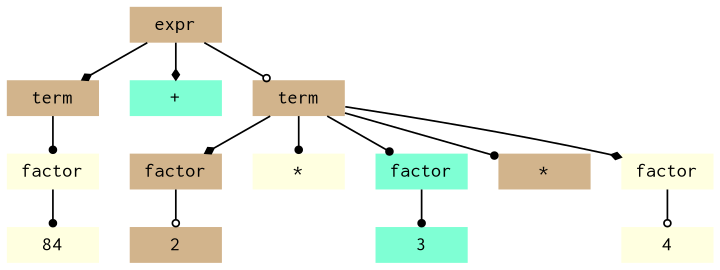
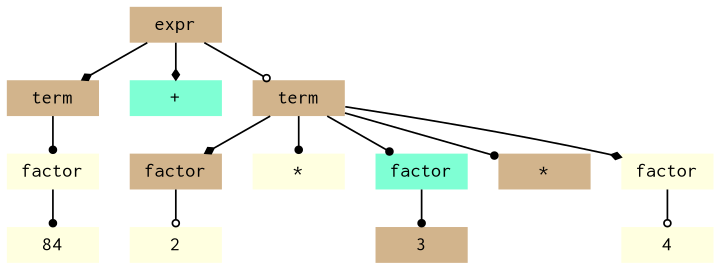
node "2": fillcolor tan -> lightyellow
node "3": fillcolor aquamarine -> tan
